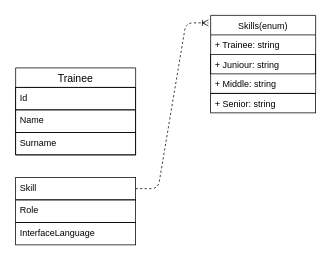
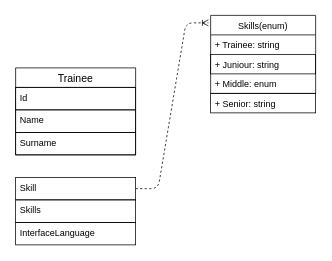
node "+ Middle: string": label "+ Middle: string" -> "+ Middle: enum"
node "Role": label "Role" -> "Skills"
